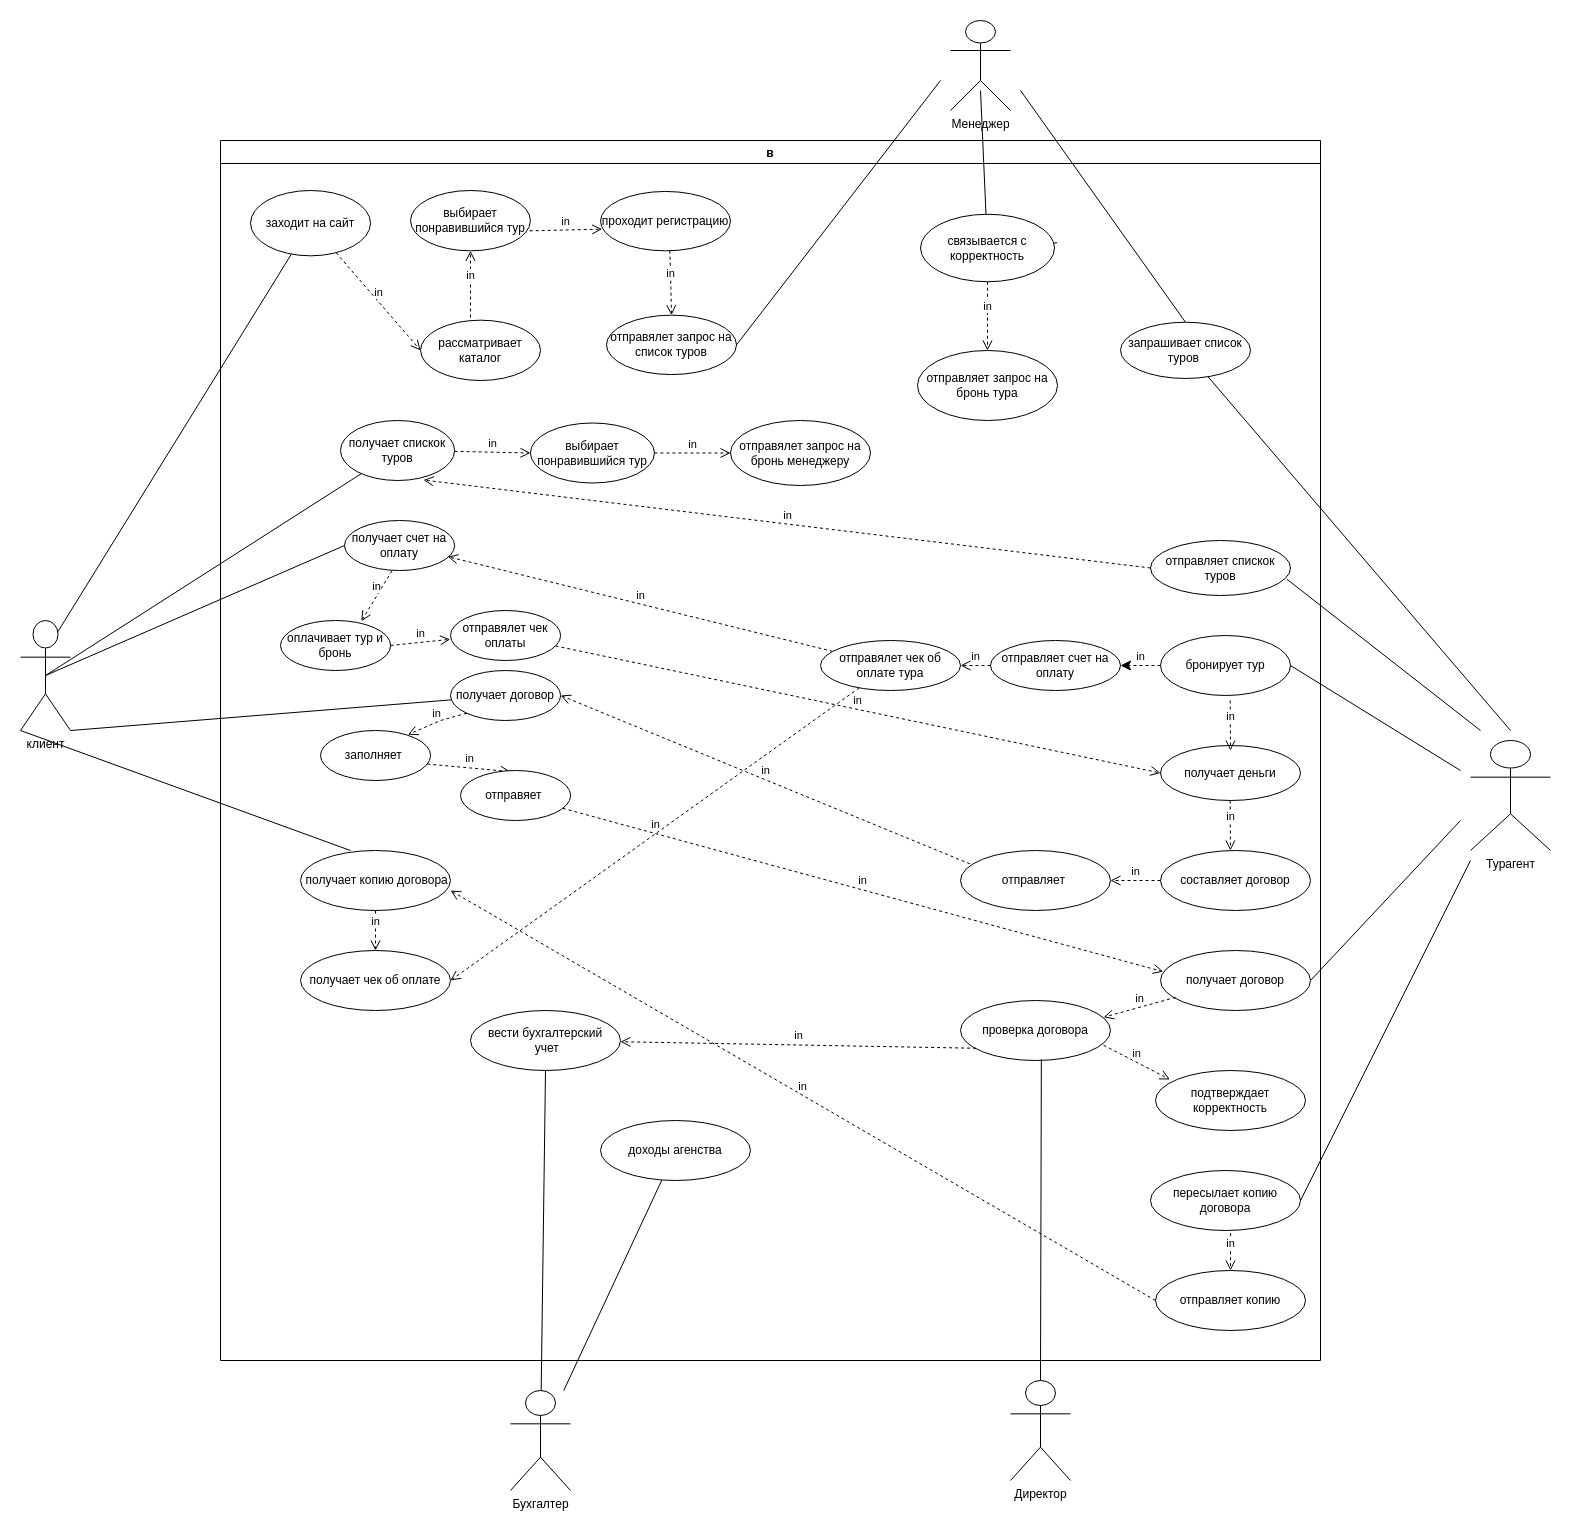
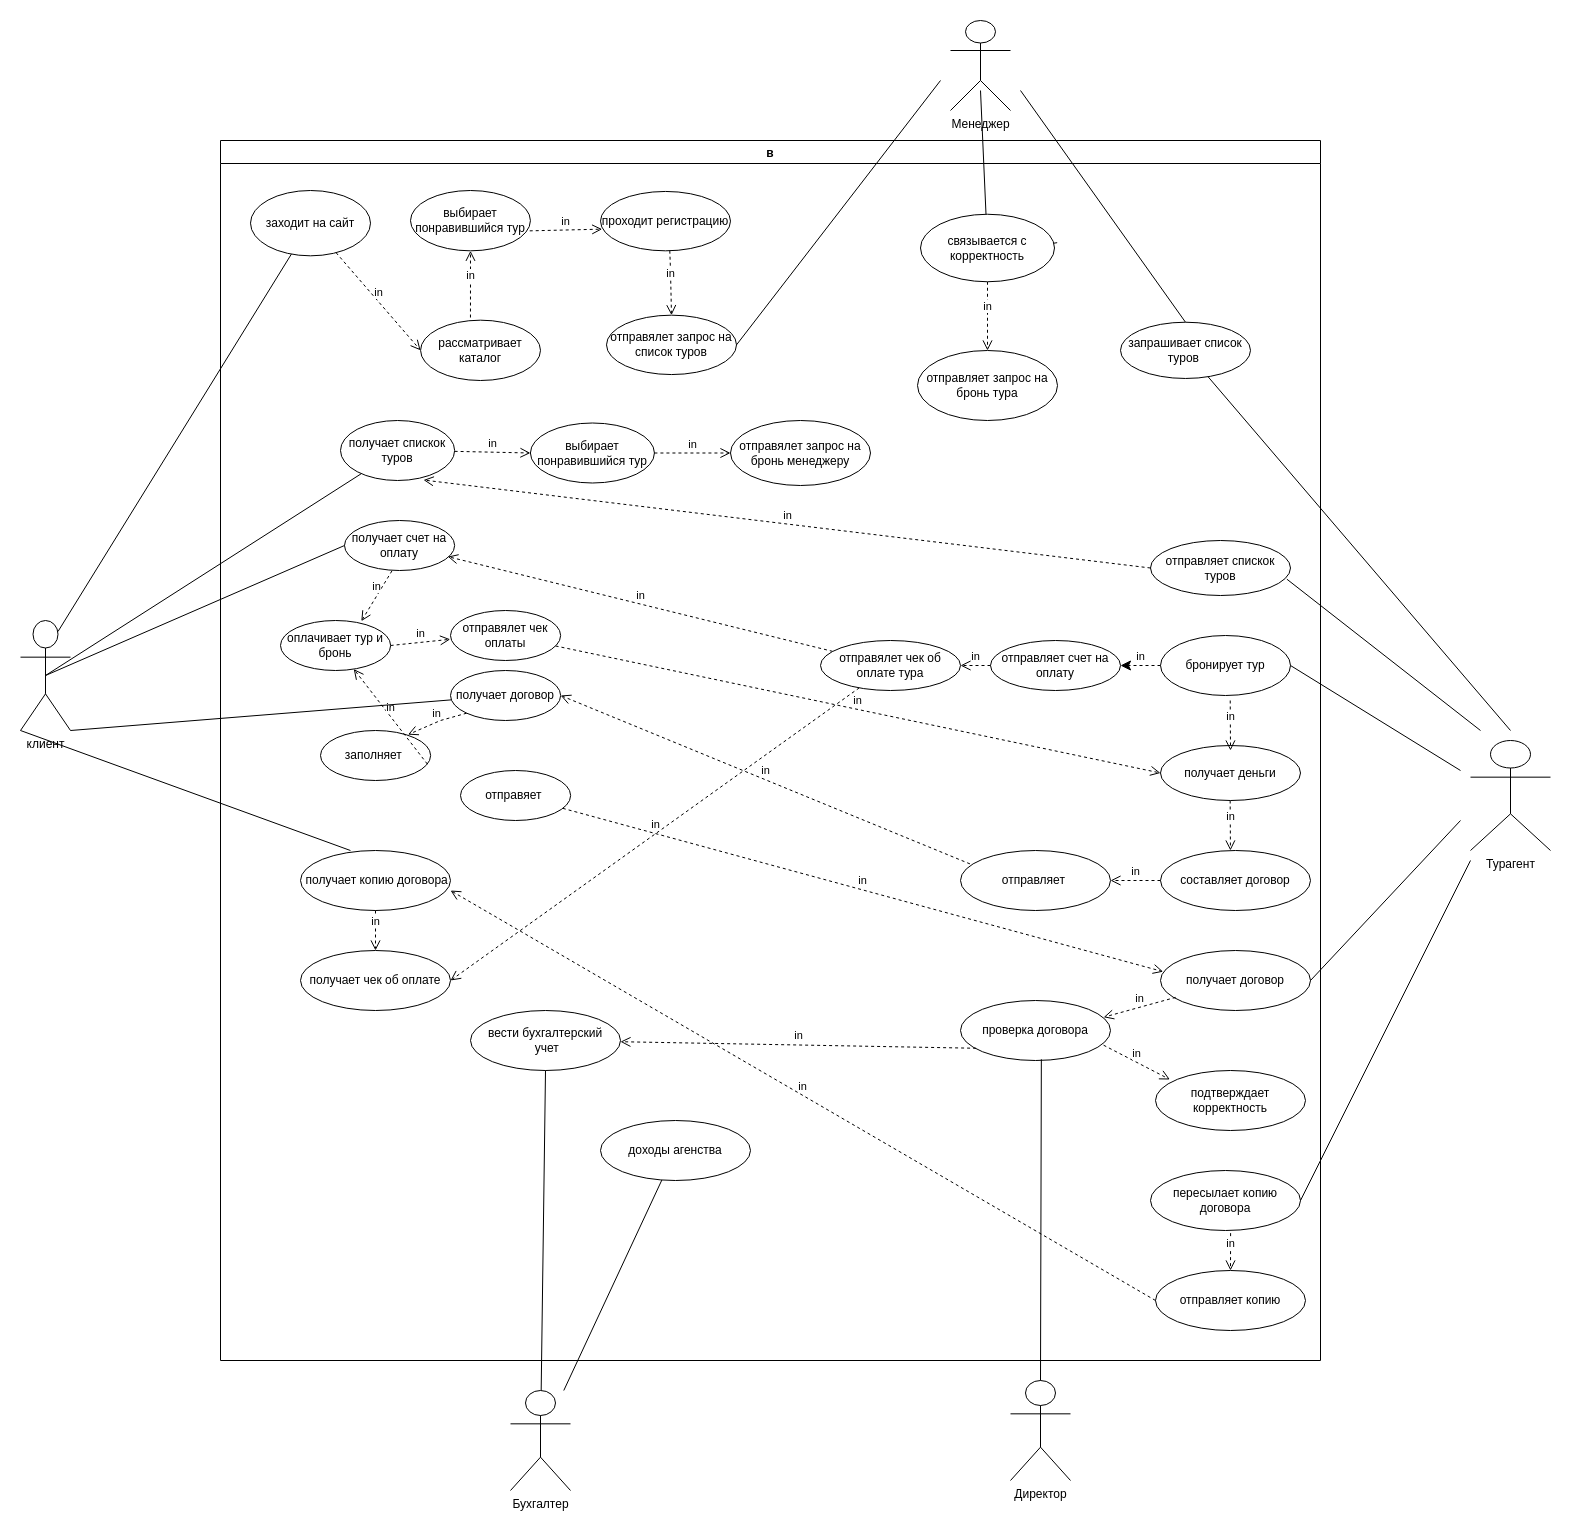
edge "заполняет" -> "отправяет": now "заполняет" -> "оплачивает тур и бронь"
